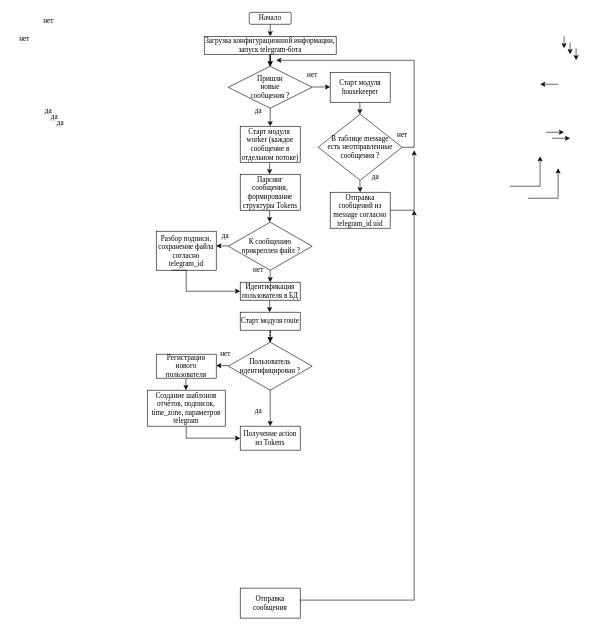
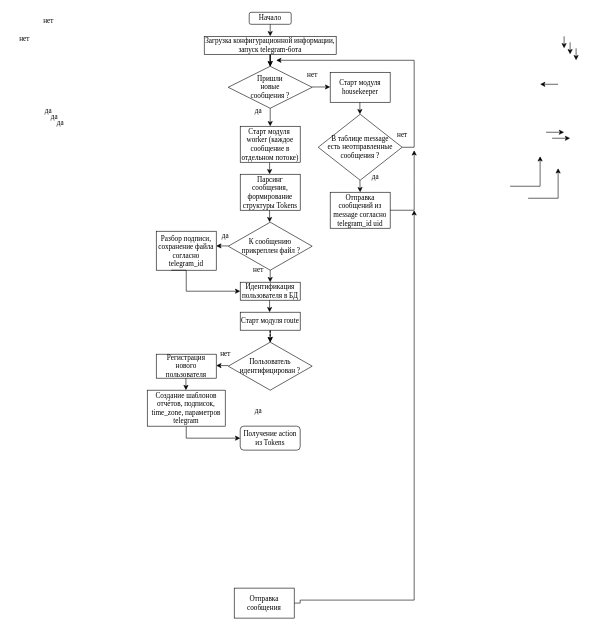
edge "Пользователь идентифицирован ?" -> "Получение action из Tokens": removed
node "Получение action из Tokens": shape rectangle -> rounded rectangle
node "Отправка сообщения": moved (270, 603) -> (264, 603)
